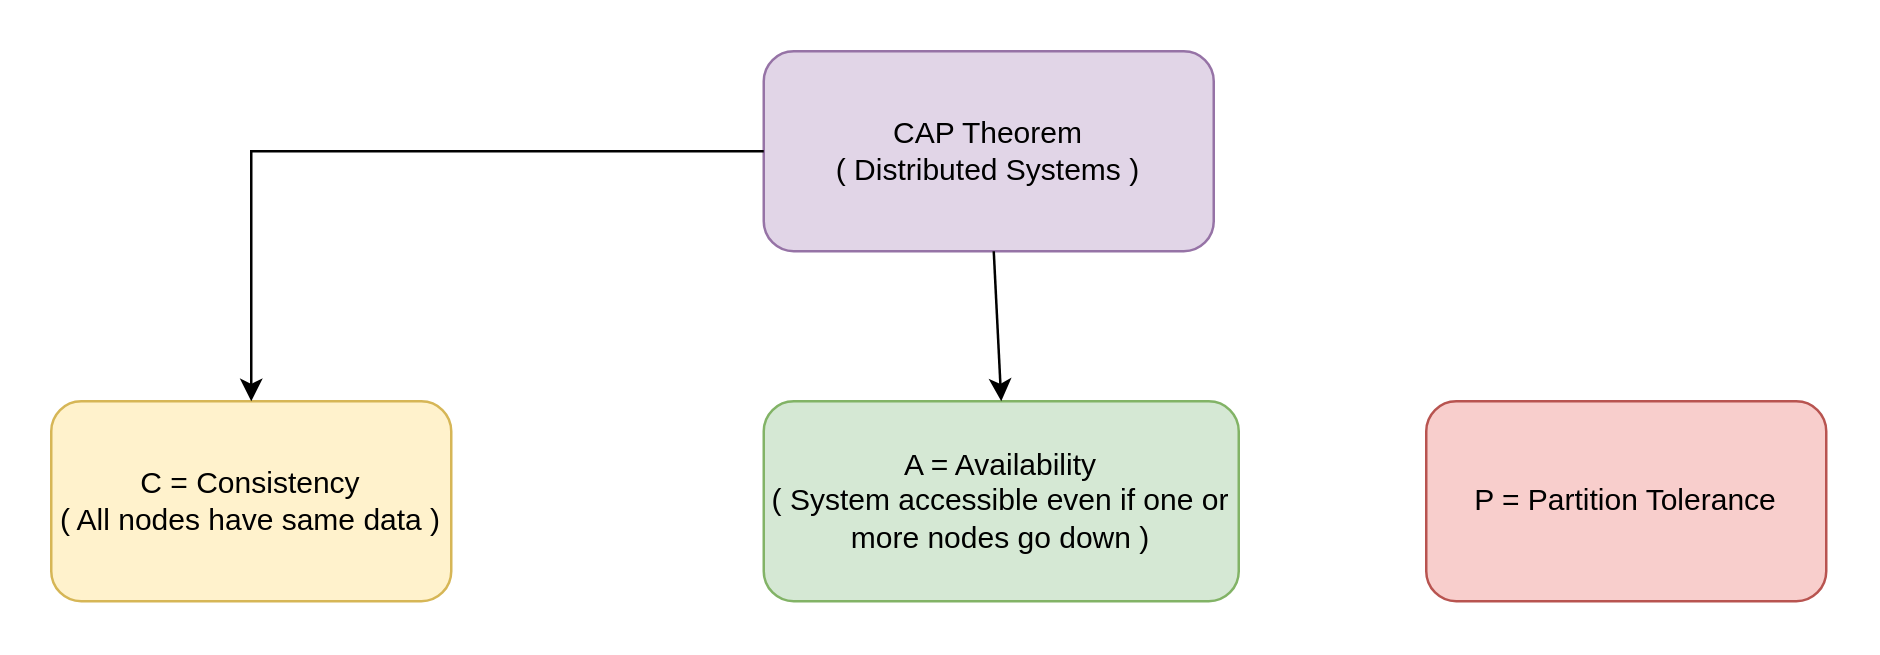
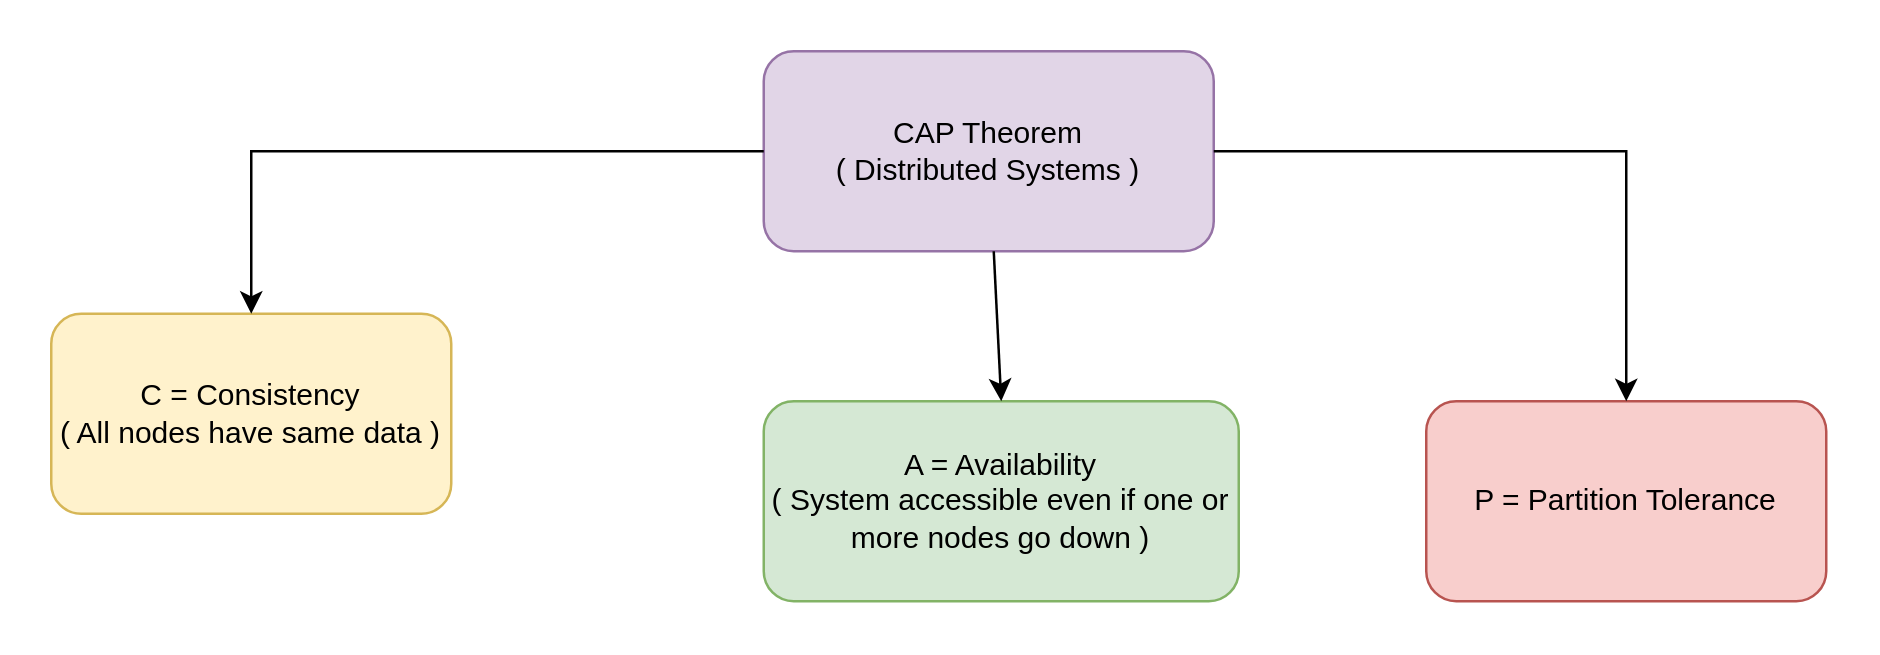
edge "CAP Theorem ( Distributed Systems )" -> "P = Partition Tolerance": added
node "C = Consistency ( All nodes have same data )": moved (251, 501) -> (251, 414)
